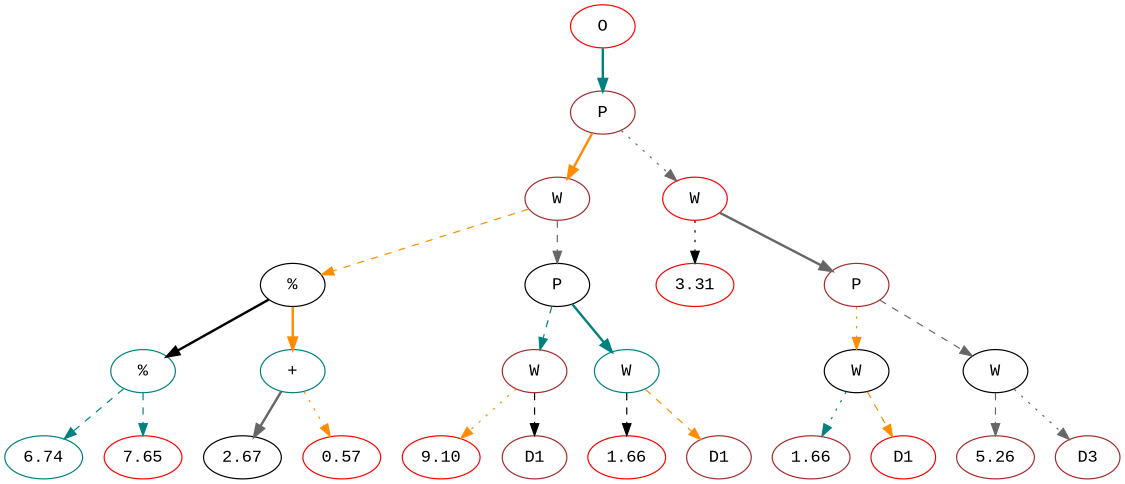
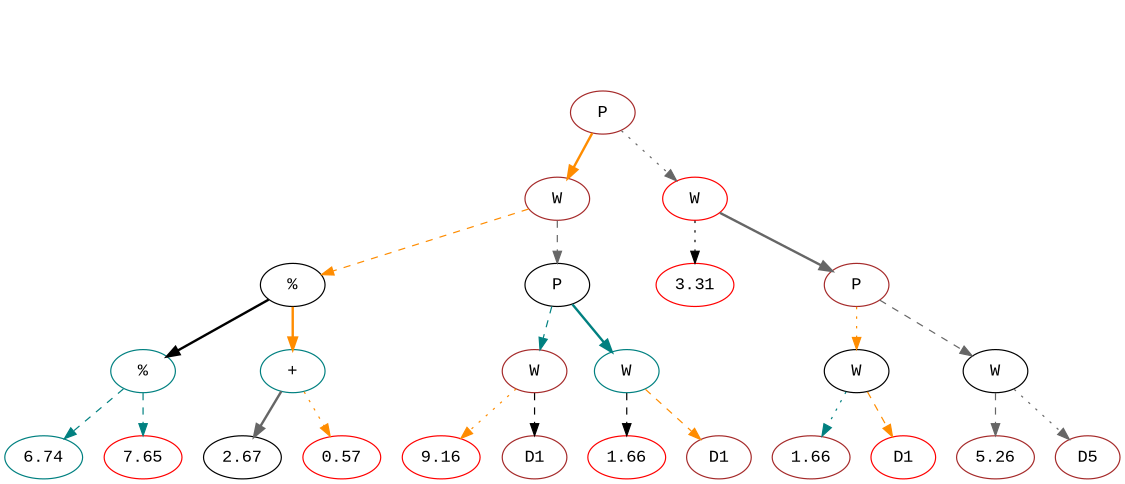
node "O": removed
node "9.10": label "9.10" -> "9.16"
node "D3": label "D3" -> "D5"
